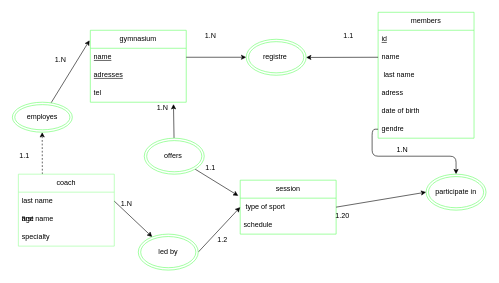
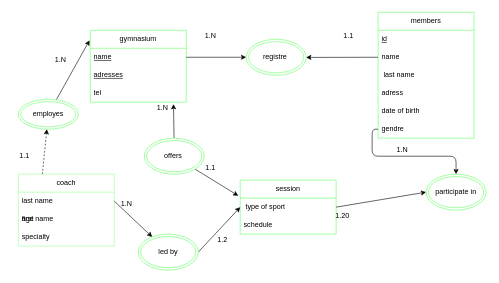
node "employes": moved (42, 117) -> (48, 114)
